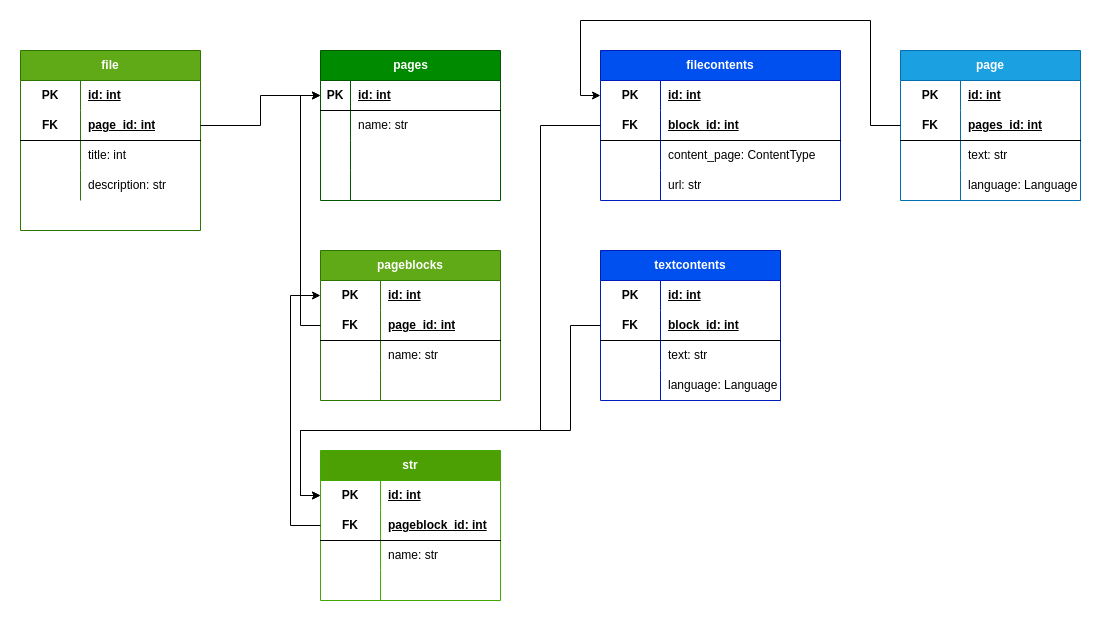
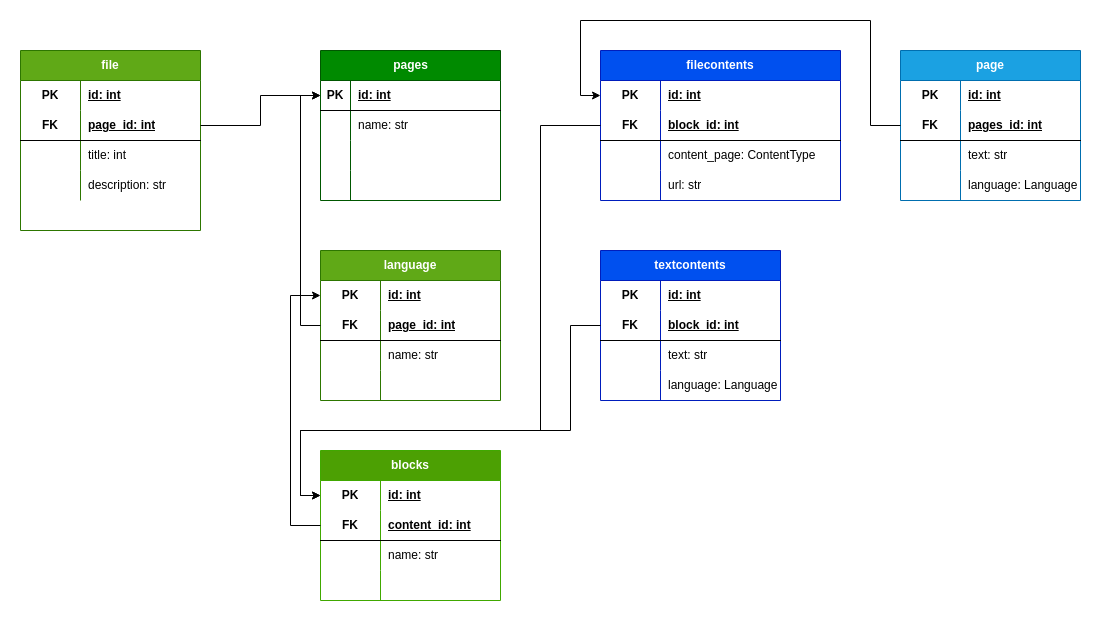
node "pageblocks": label "pageblocks" -> "language"
node "str": label "str" -> "blocks"
node "pageblock_id: int": label "pageblock_id: int" -> "content_id: int"
